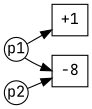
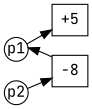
node "+1": label "+1" -> "+5"
edge "p1" -> "-8": reversed
